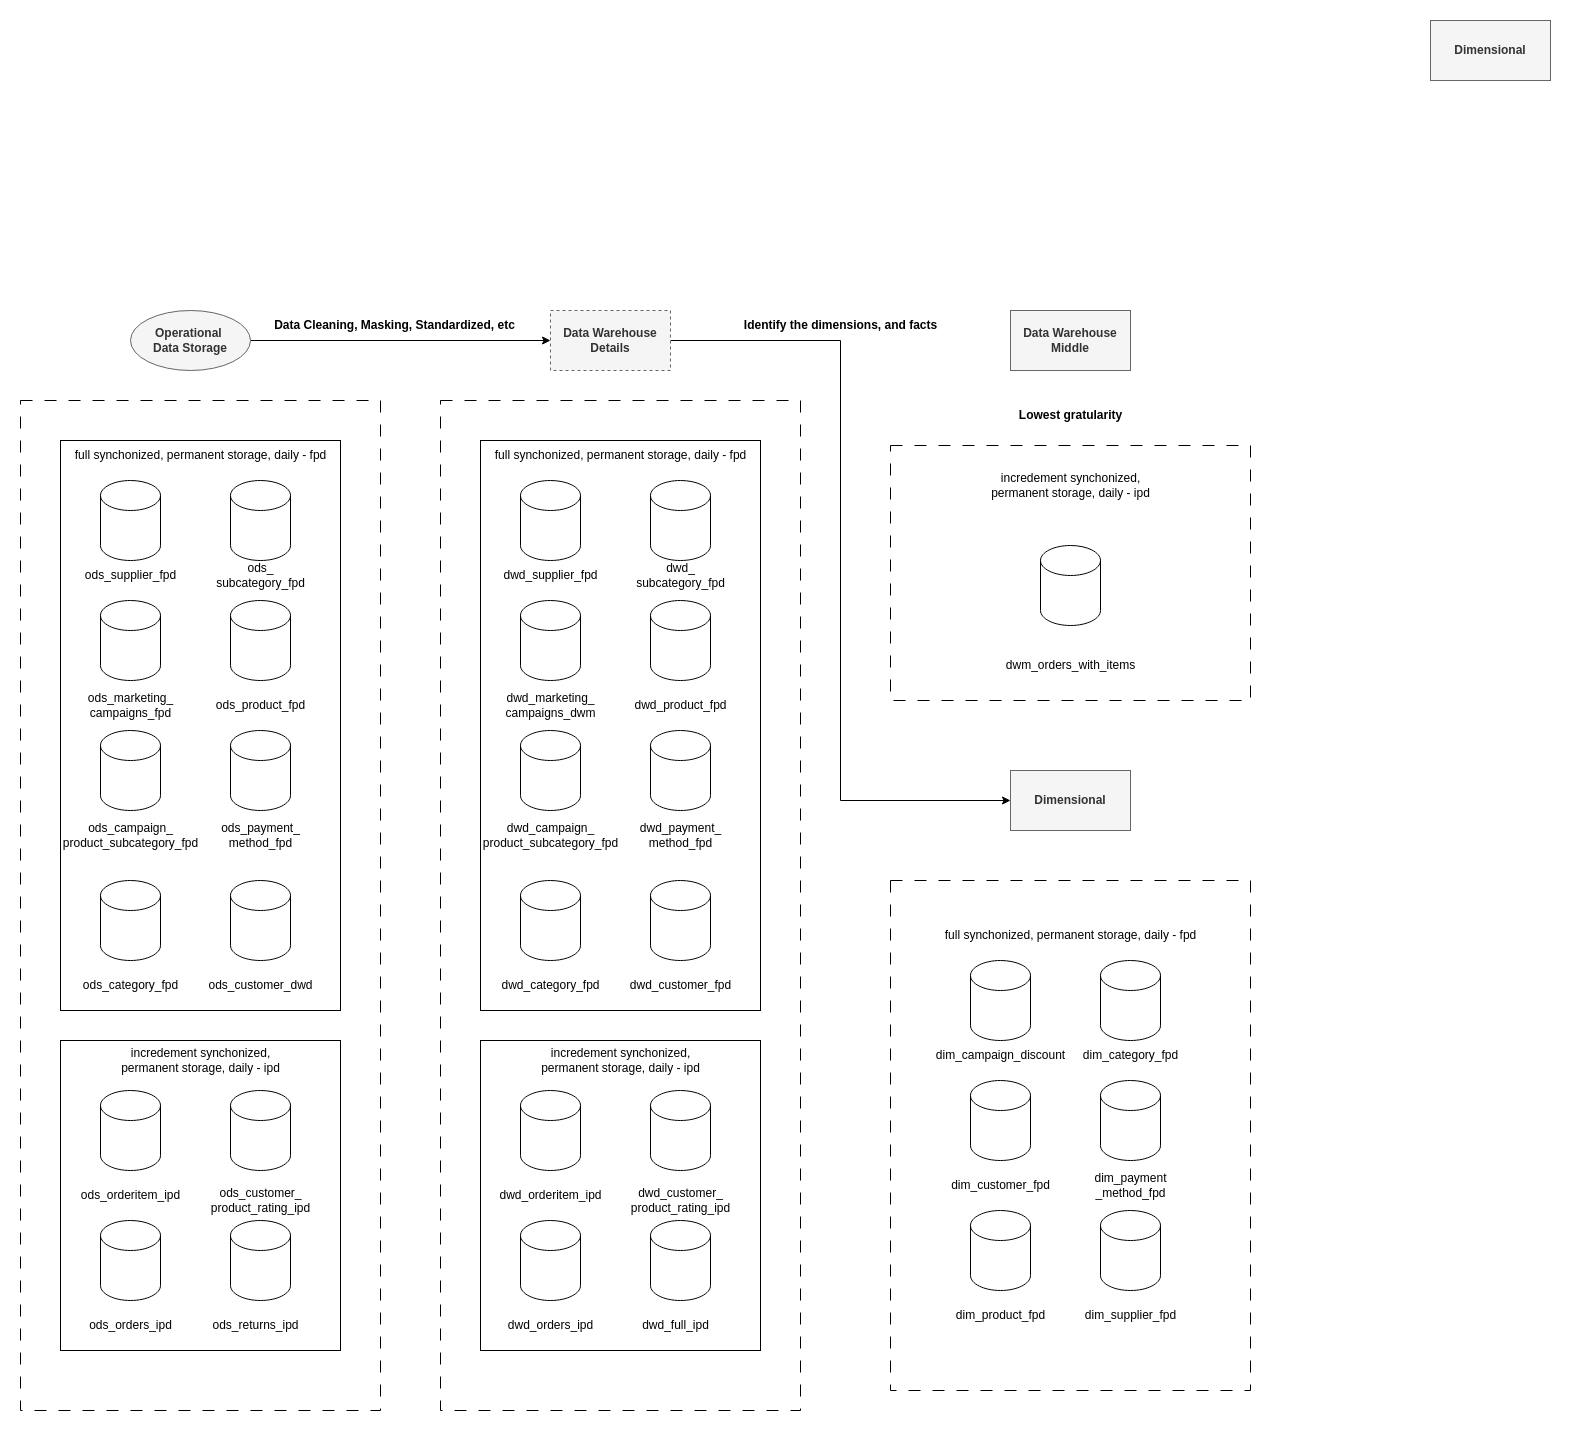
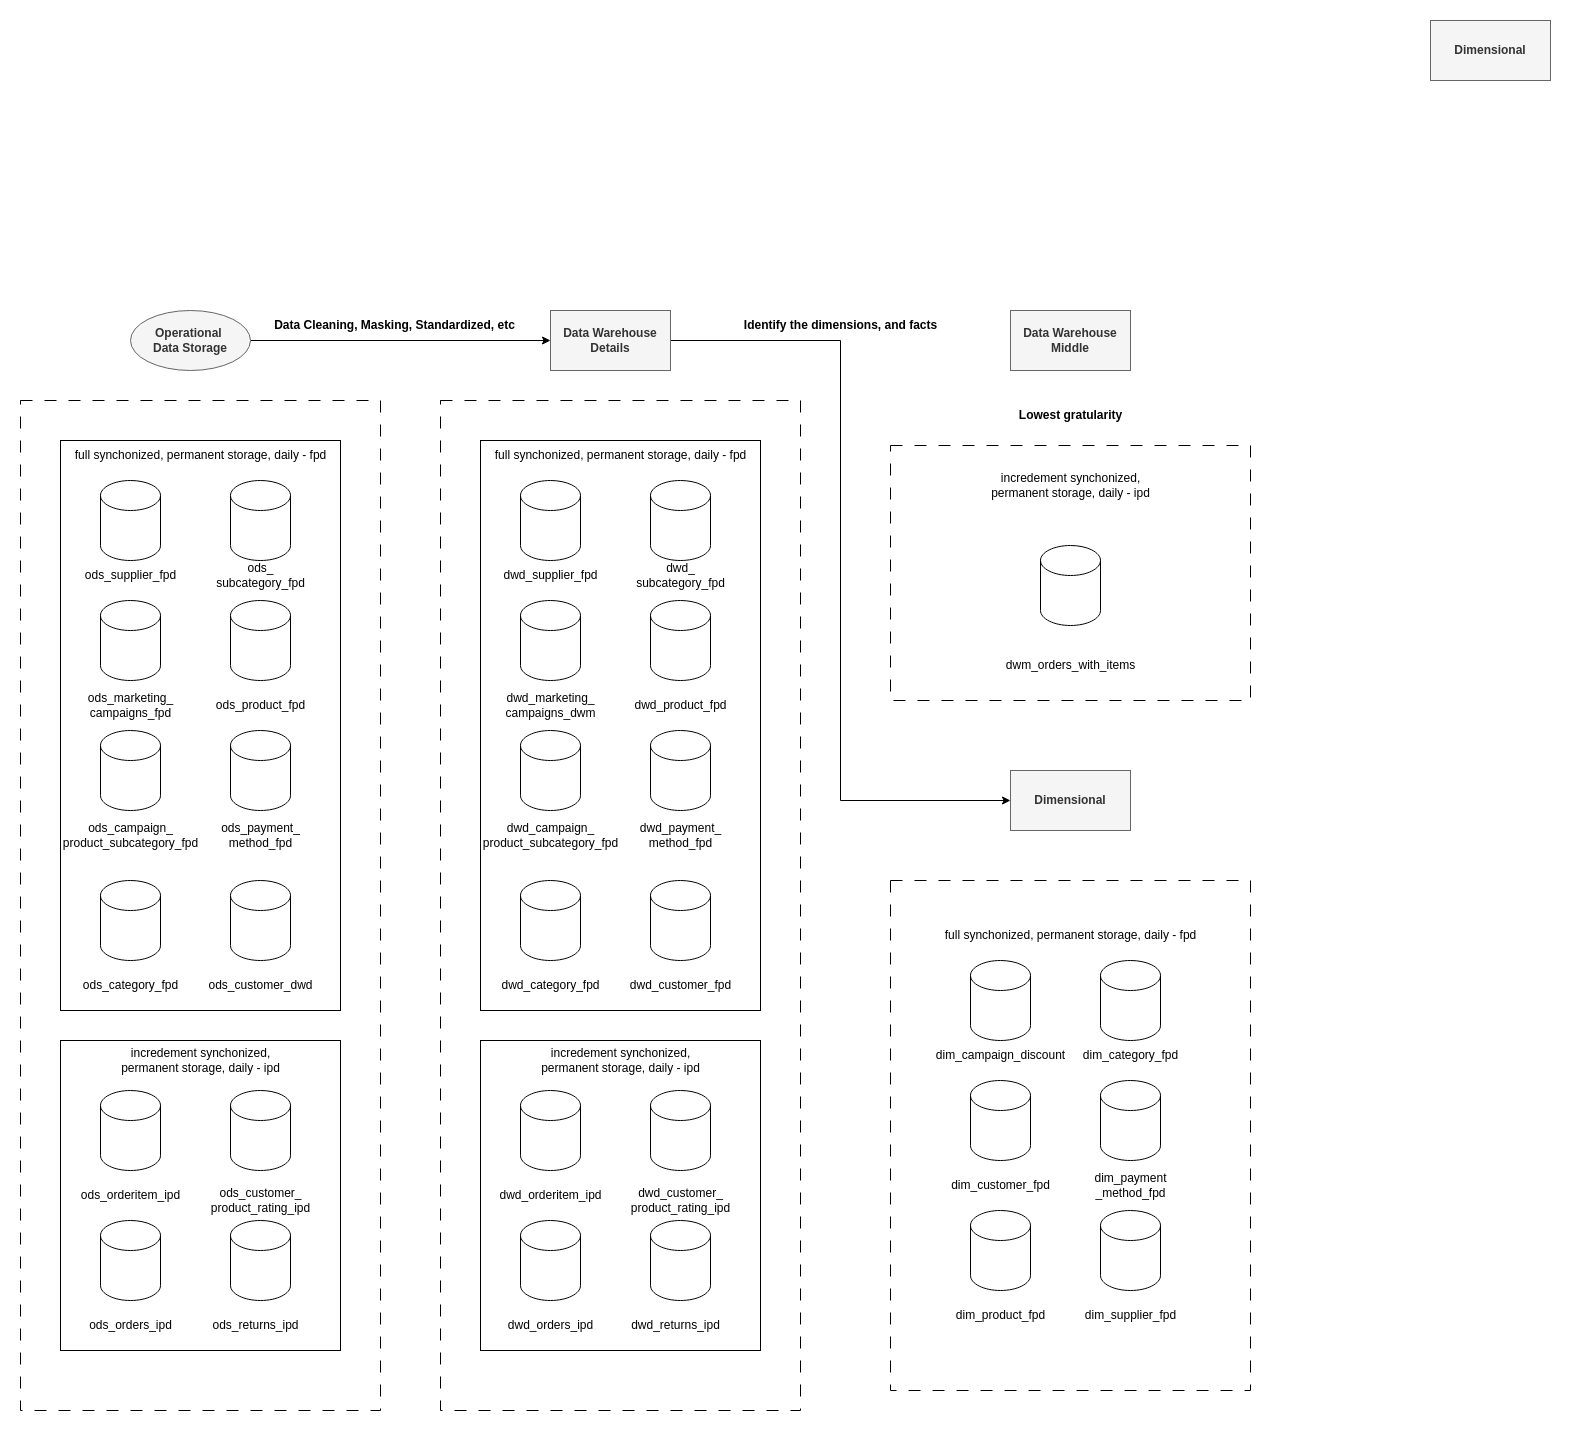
node "Data Warehouse Details": style dashed -> solid
node "dwd_full_ipd": label "dwd_full_ipd" -> "dwd_returns_ipd"
